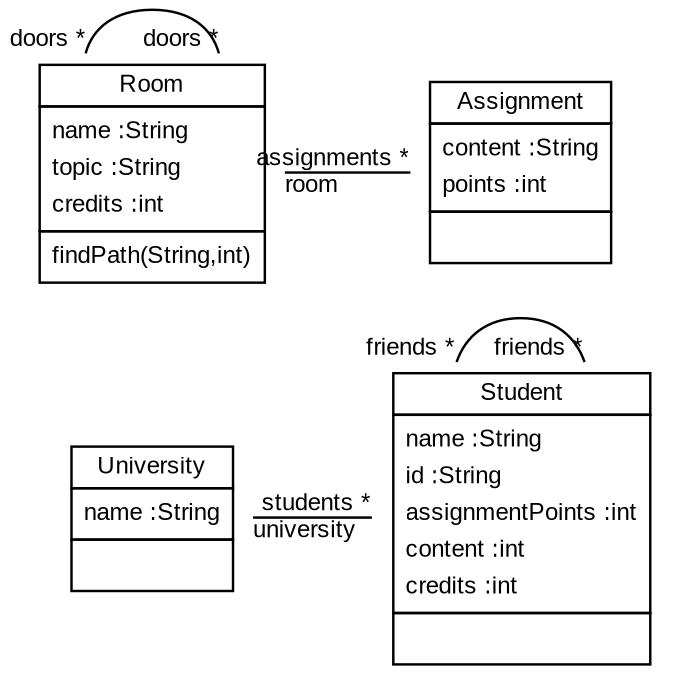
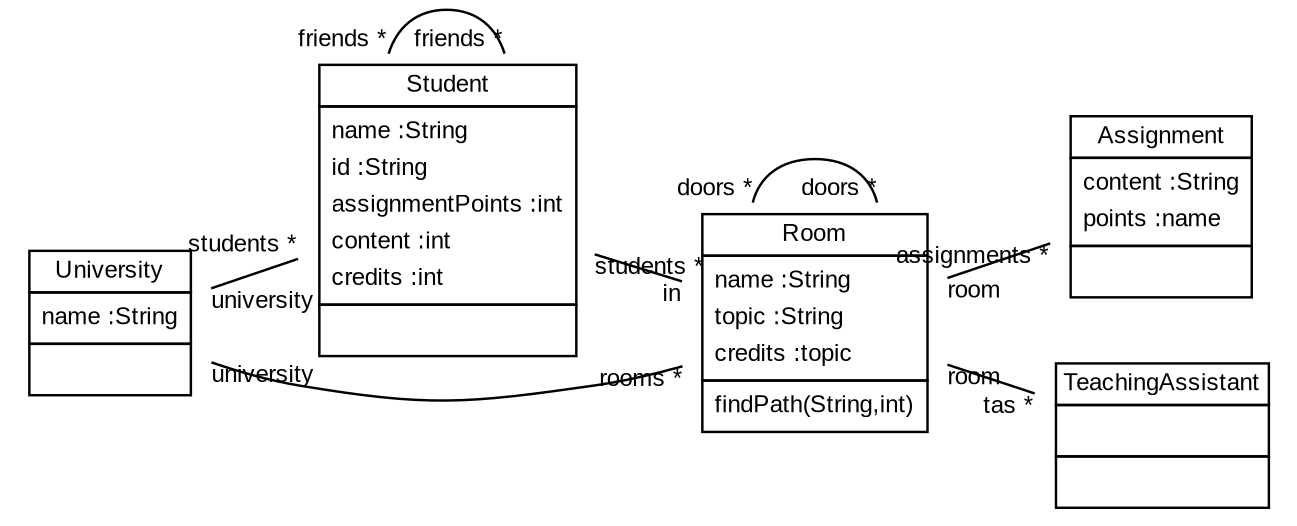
node "Assignment": text "points :int" -> "points :name"
node "Room": text "credits :int" -> "credits :topic"
edge "Student" -- "Room": added
edge "University" -- "Room": added
node "TeachingAssistant": added
